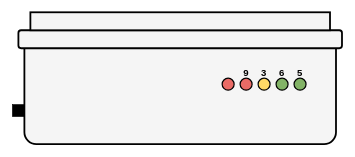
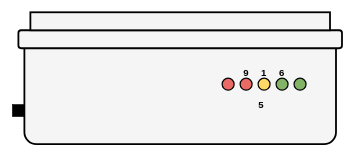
node "3": label "3" -> "1"
node "5": moved (300, 72) -> (261, 105)
